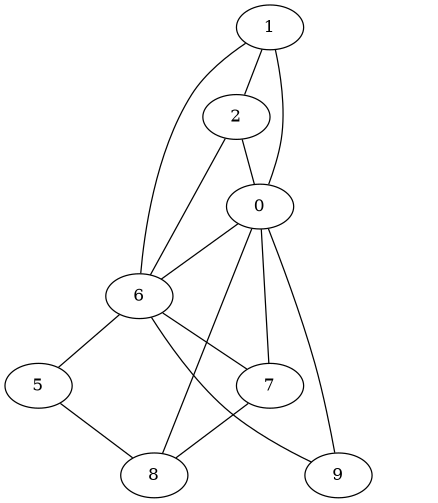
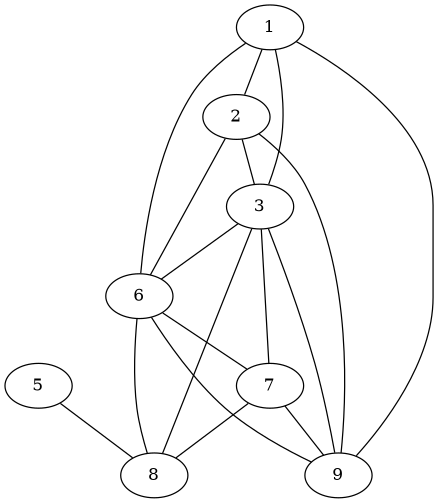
node "0": label "0" -> "3"
edge "1" -- "9": added
edge "2" -- "9": added
edge "6" -- "5": now "6" -- "8"
edge "7" -- "9": added
